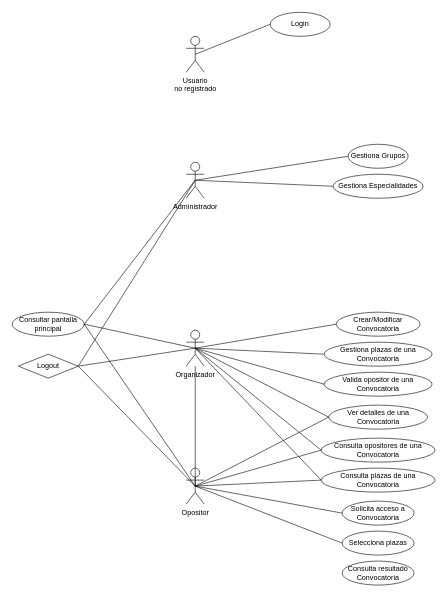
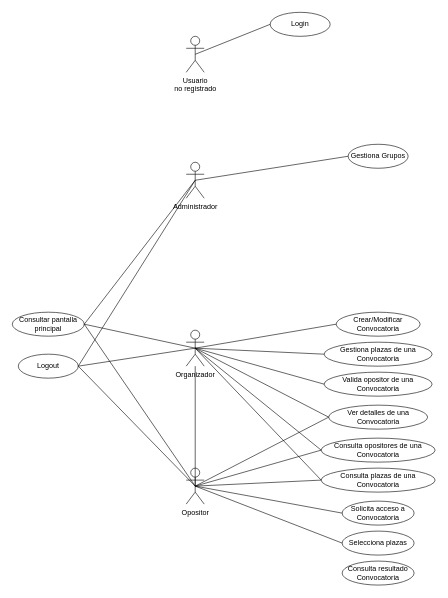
edge "Administrador" -- "Gestiona Especialidades": removed
node "Gestiona Especialidades": removed
node "Logout": shape diamond -> ellipse
